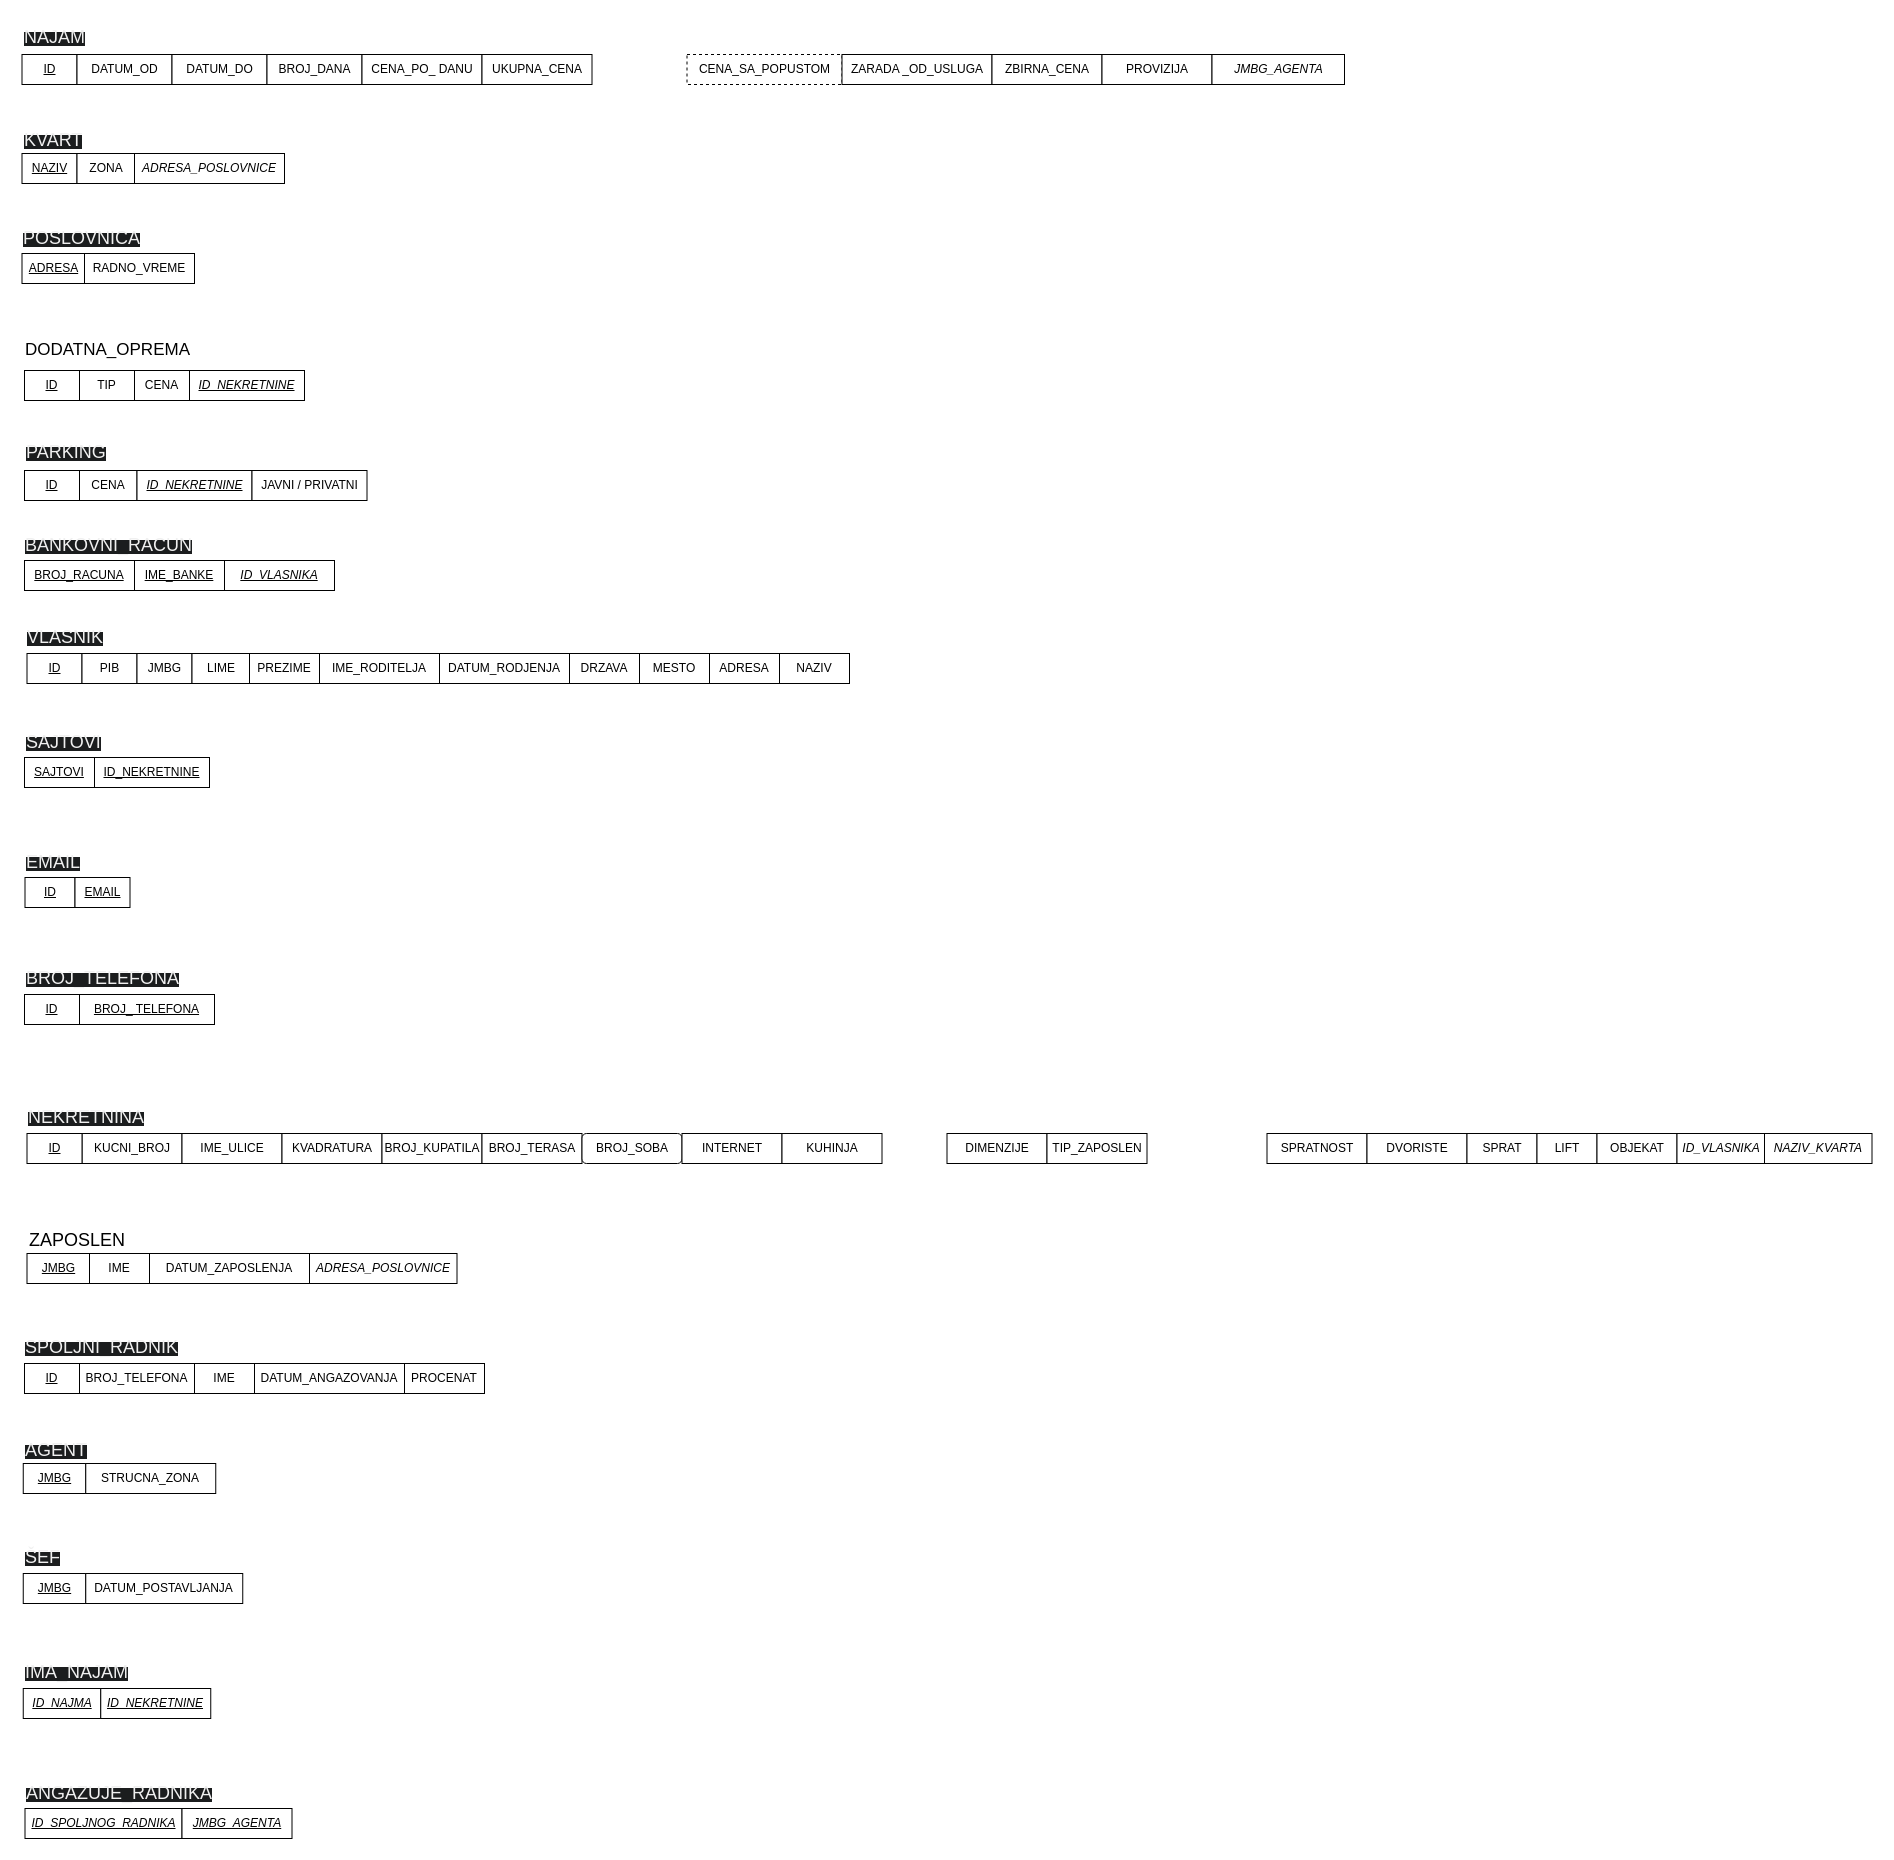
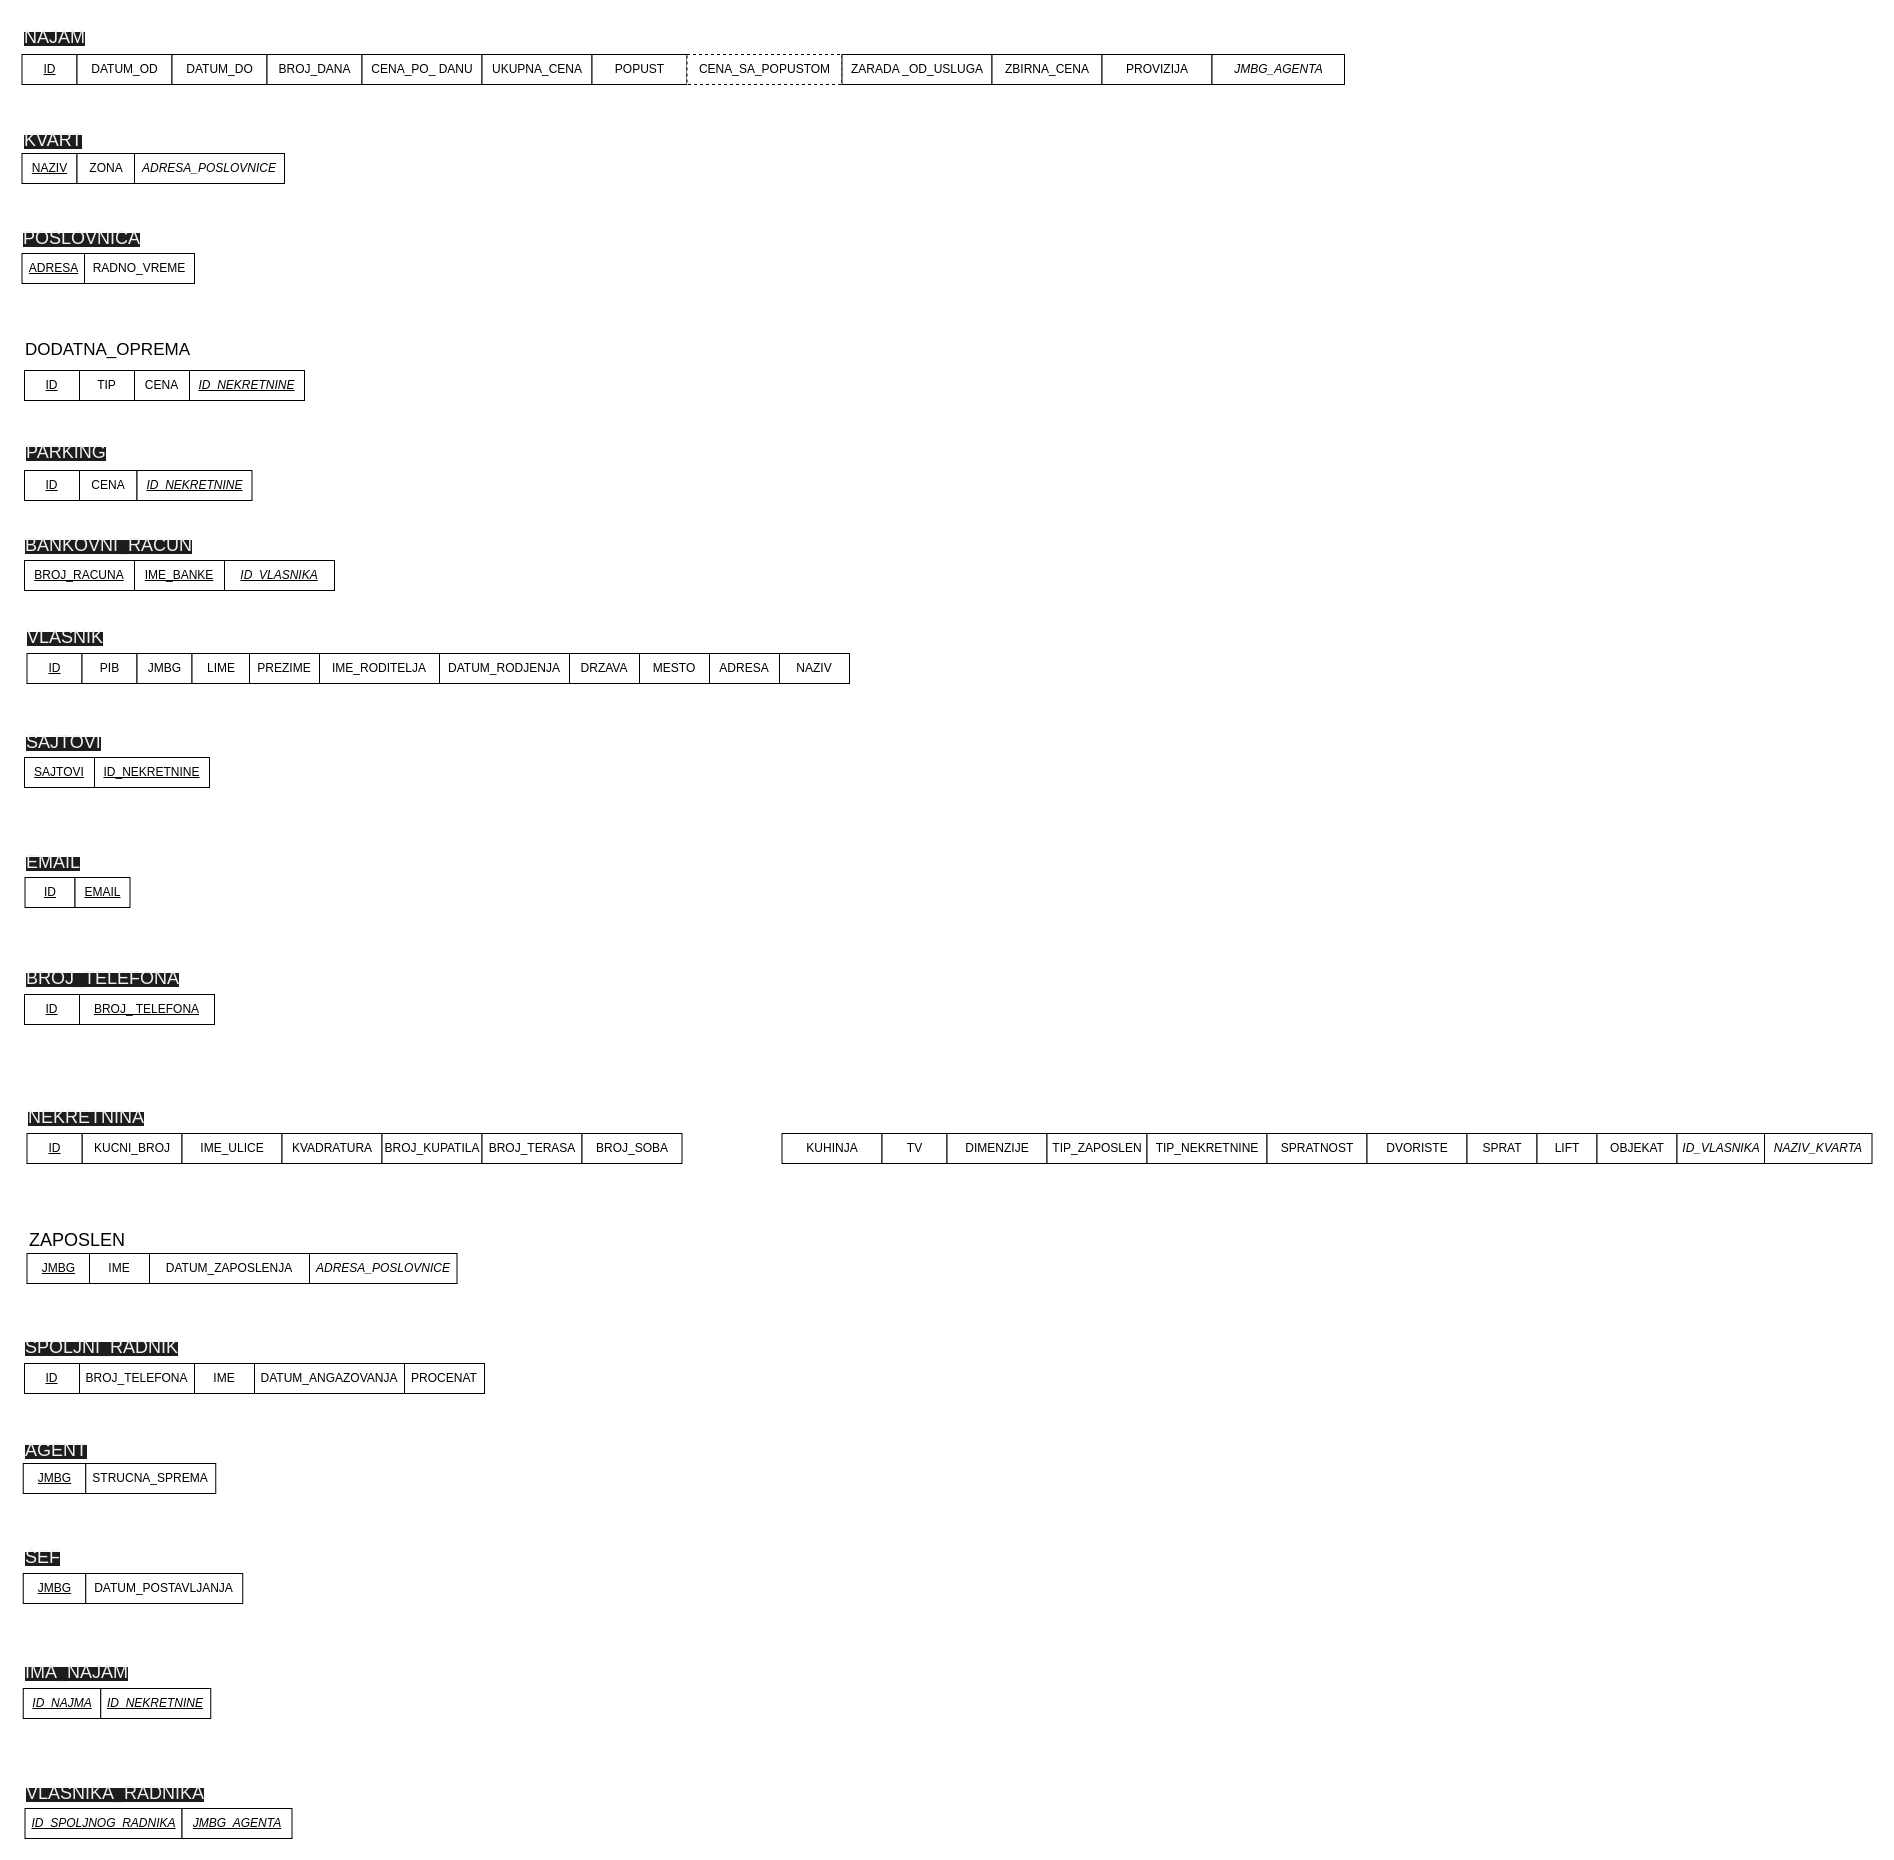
node "POPUST": added
node "JAVNI / PRIVATNI": removed
node "BROJ_SOBA": shape rounded rectangle -> rectangle
node "INTERNET": removed
node "TV": added
node "TIP_NEKRETNINE": added
node "STRUCNA_ZONA": label "STRUCNA_ZONA" -> "STRUCNA_SPREMA"
node "ANGAZUJE_RADNIKA": label "ANGAZUJE_RADNIKA" -> "VLASNIKA_RADNIKA"
